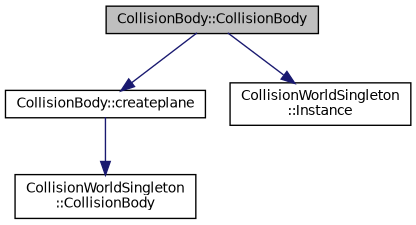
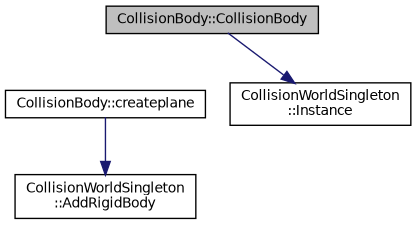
edge "CollisionBody::CollisionBody" -> "CollisionBody::createplane": removed
node "CollisionWorldSingleton ::CollisionBody": label "CollisionWorldSingleton ::CollisionBody" -> "CollisionWorldSingleton ::AddRigidBody"
